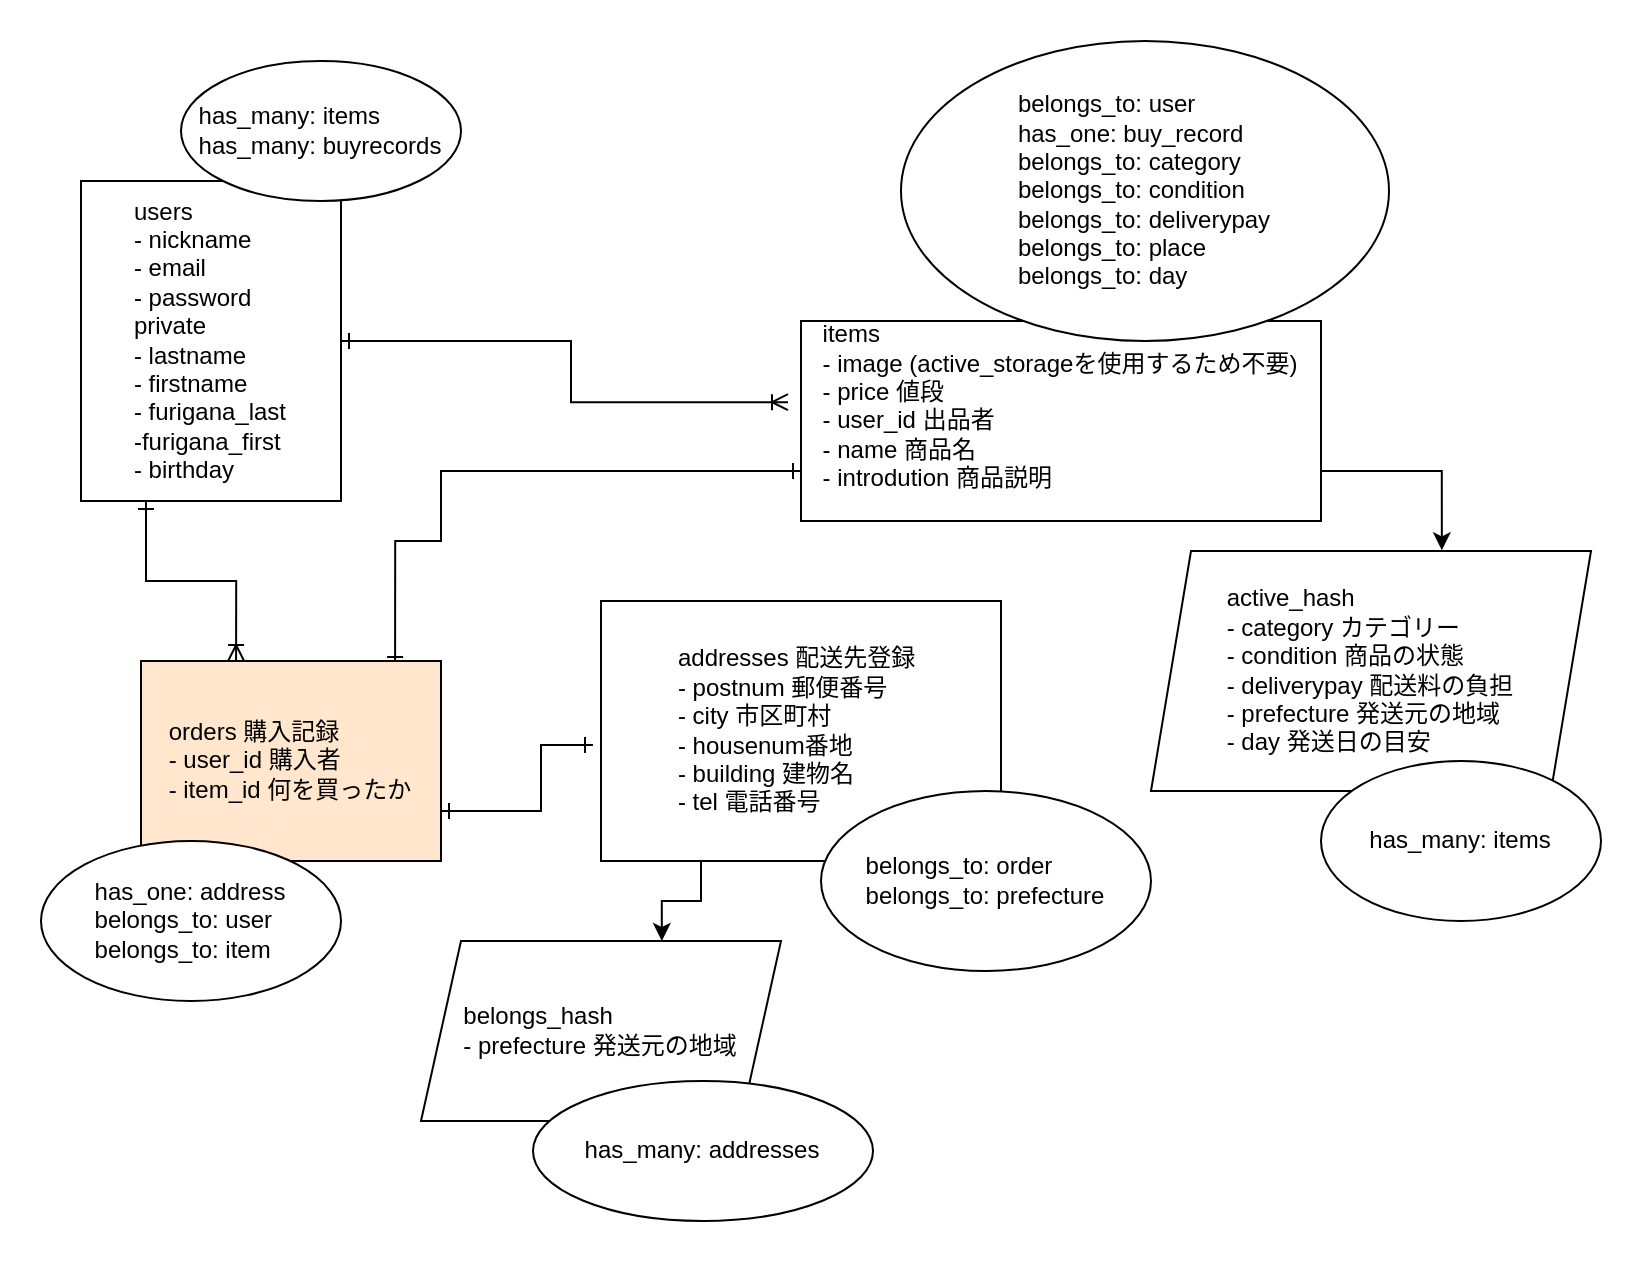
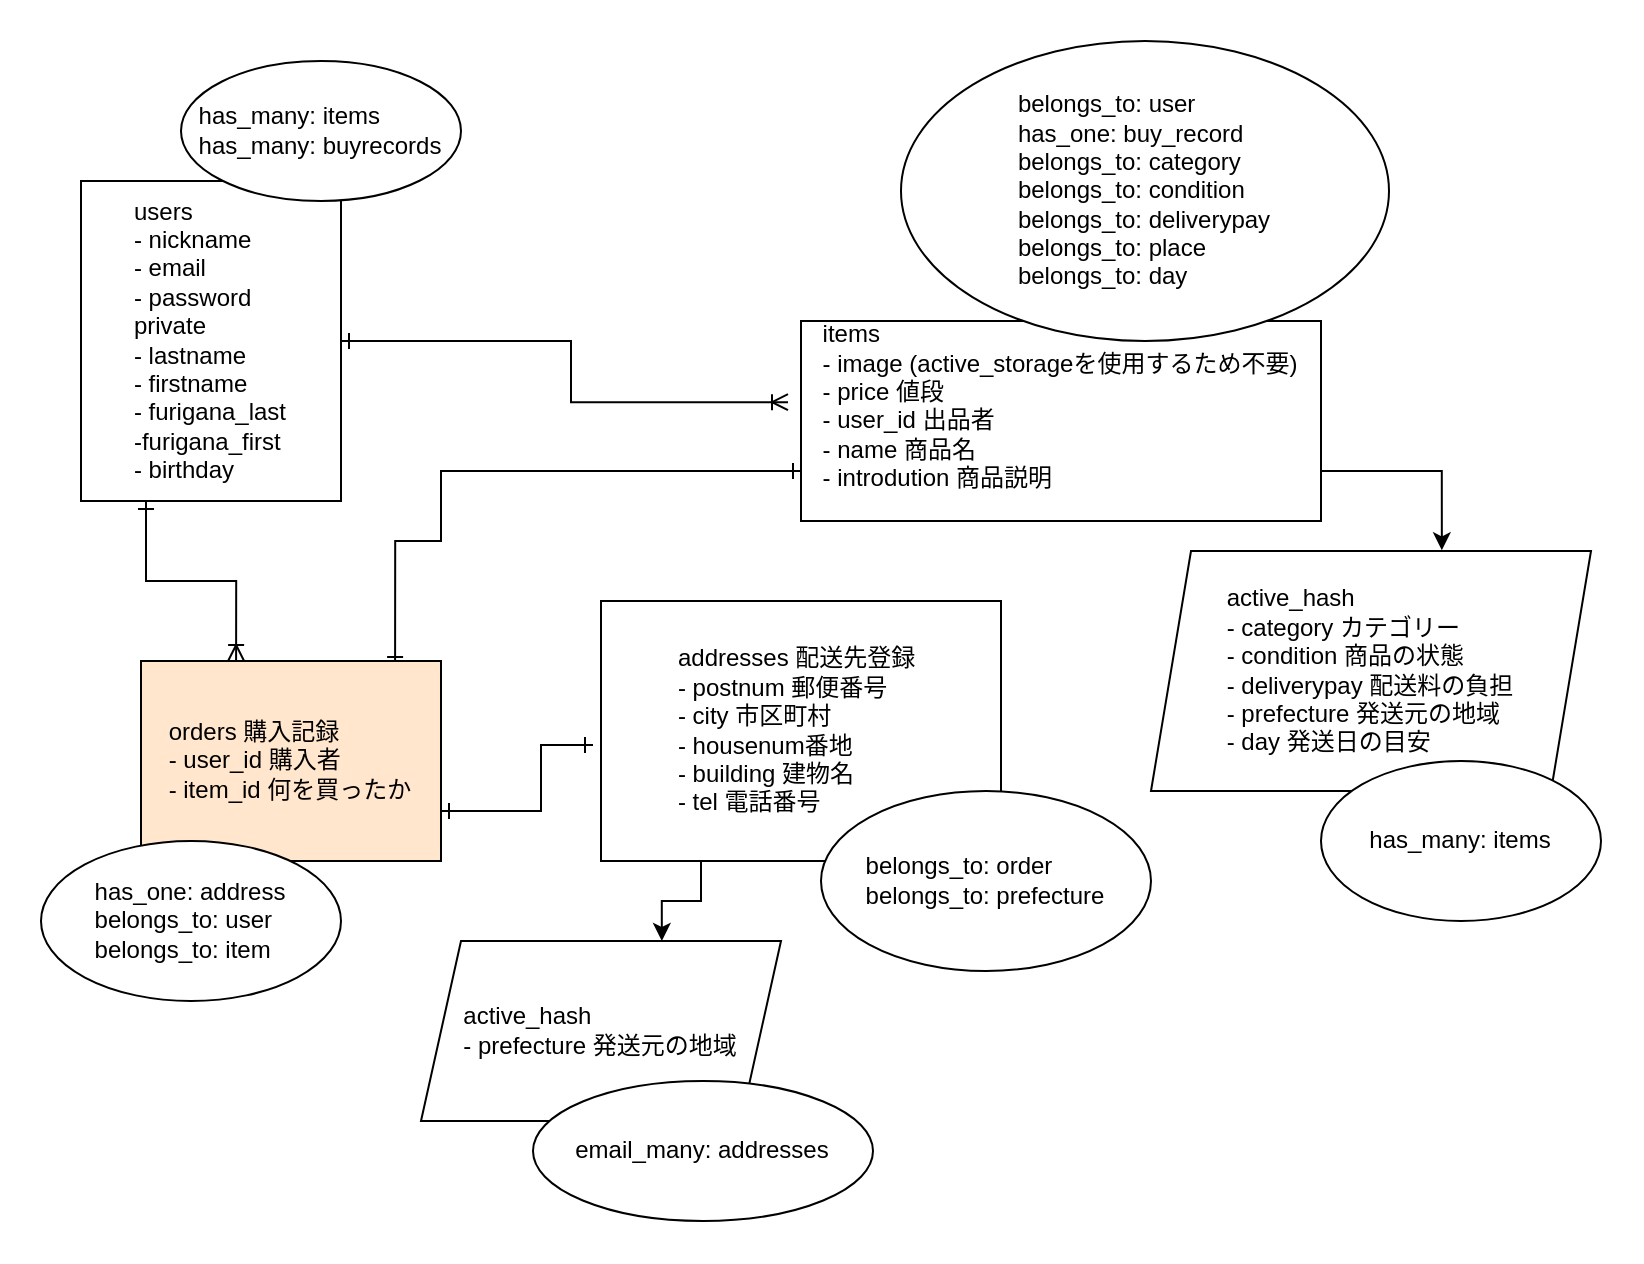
node "belongs_hash - prefecture 発送元の地域": label "belongs_hash - prefecture 発送元の地域" -> "active_hash - prefecture 発送元の地域"
node "has_many: addresses": label "has_many: addresses" -> "email_many: addresses"
